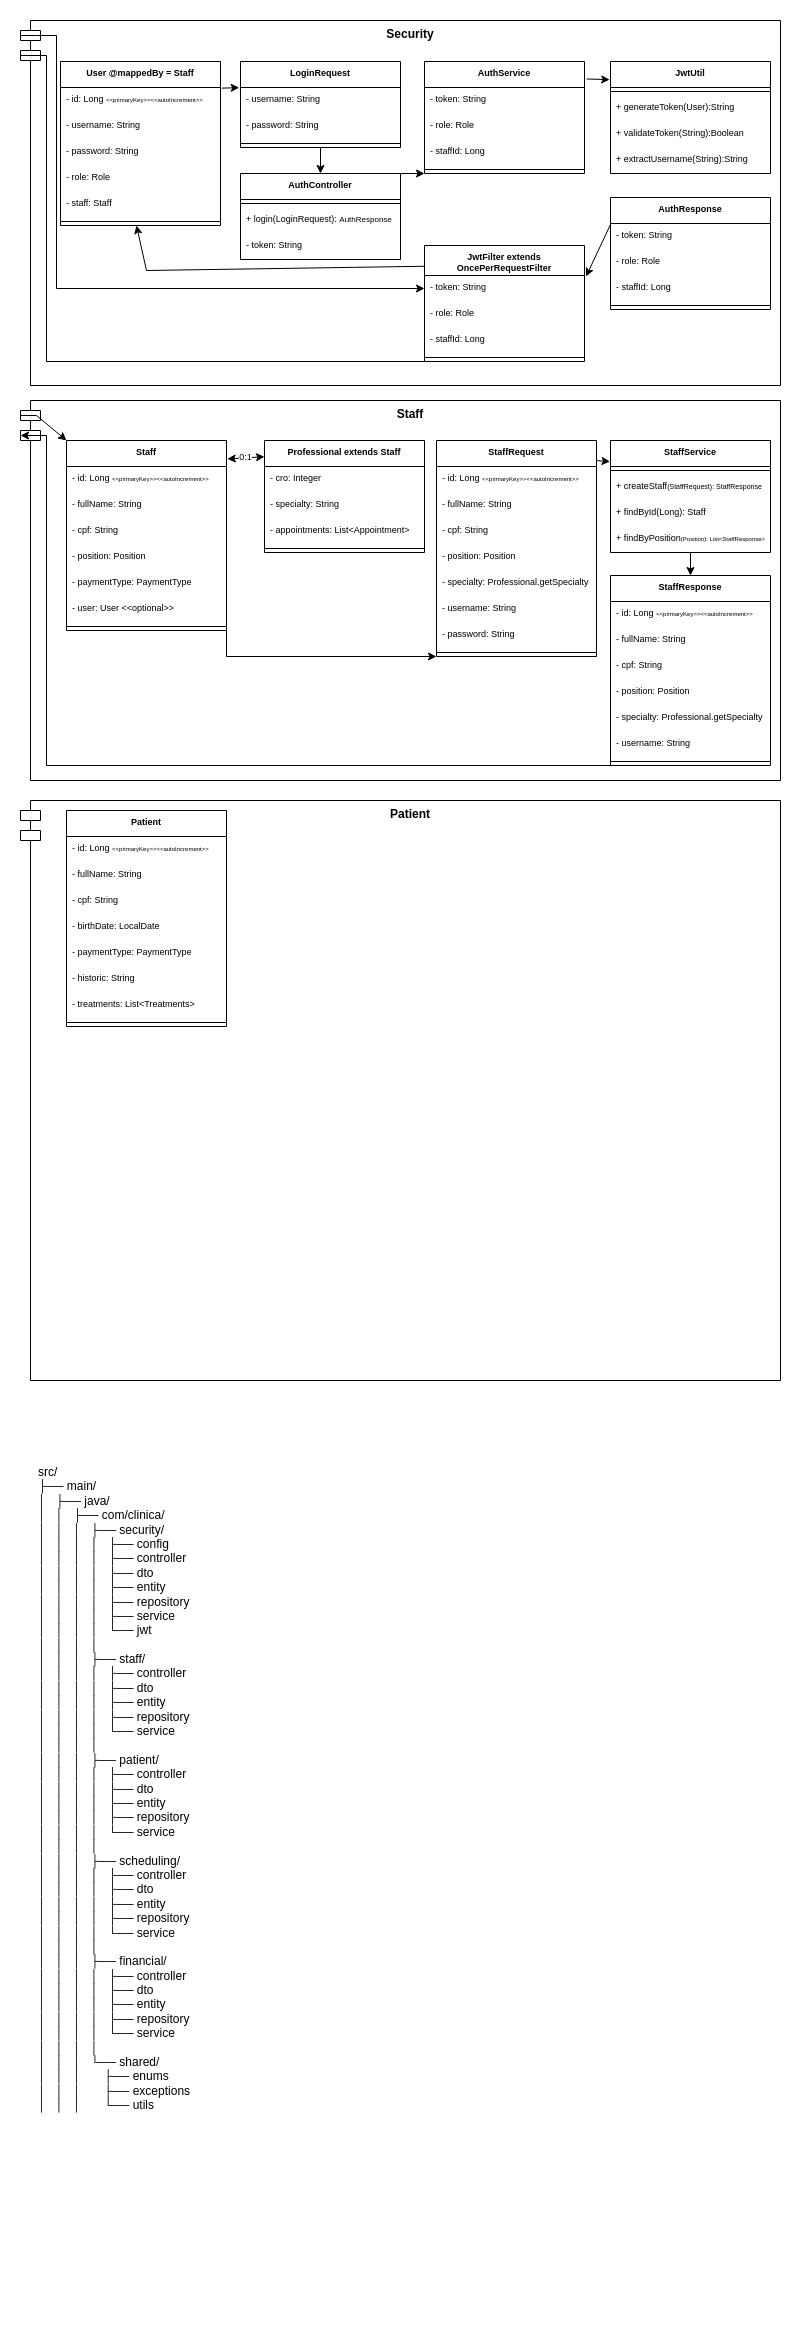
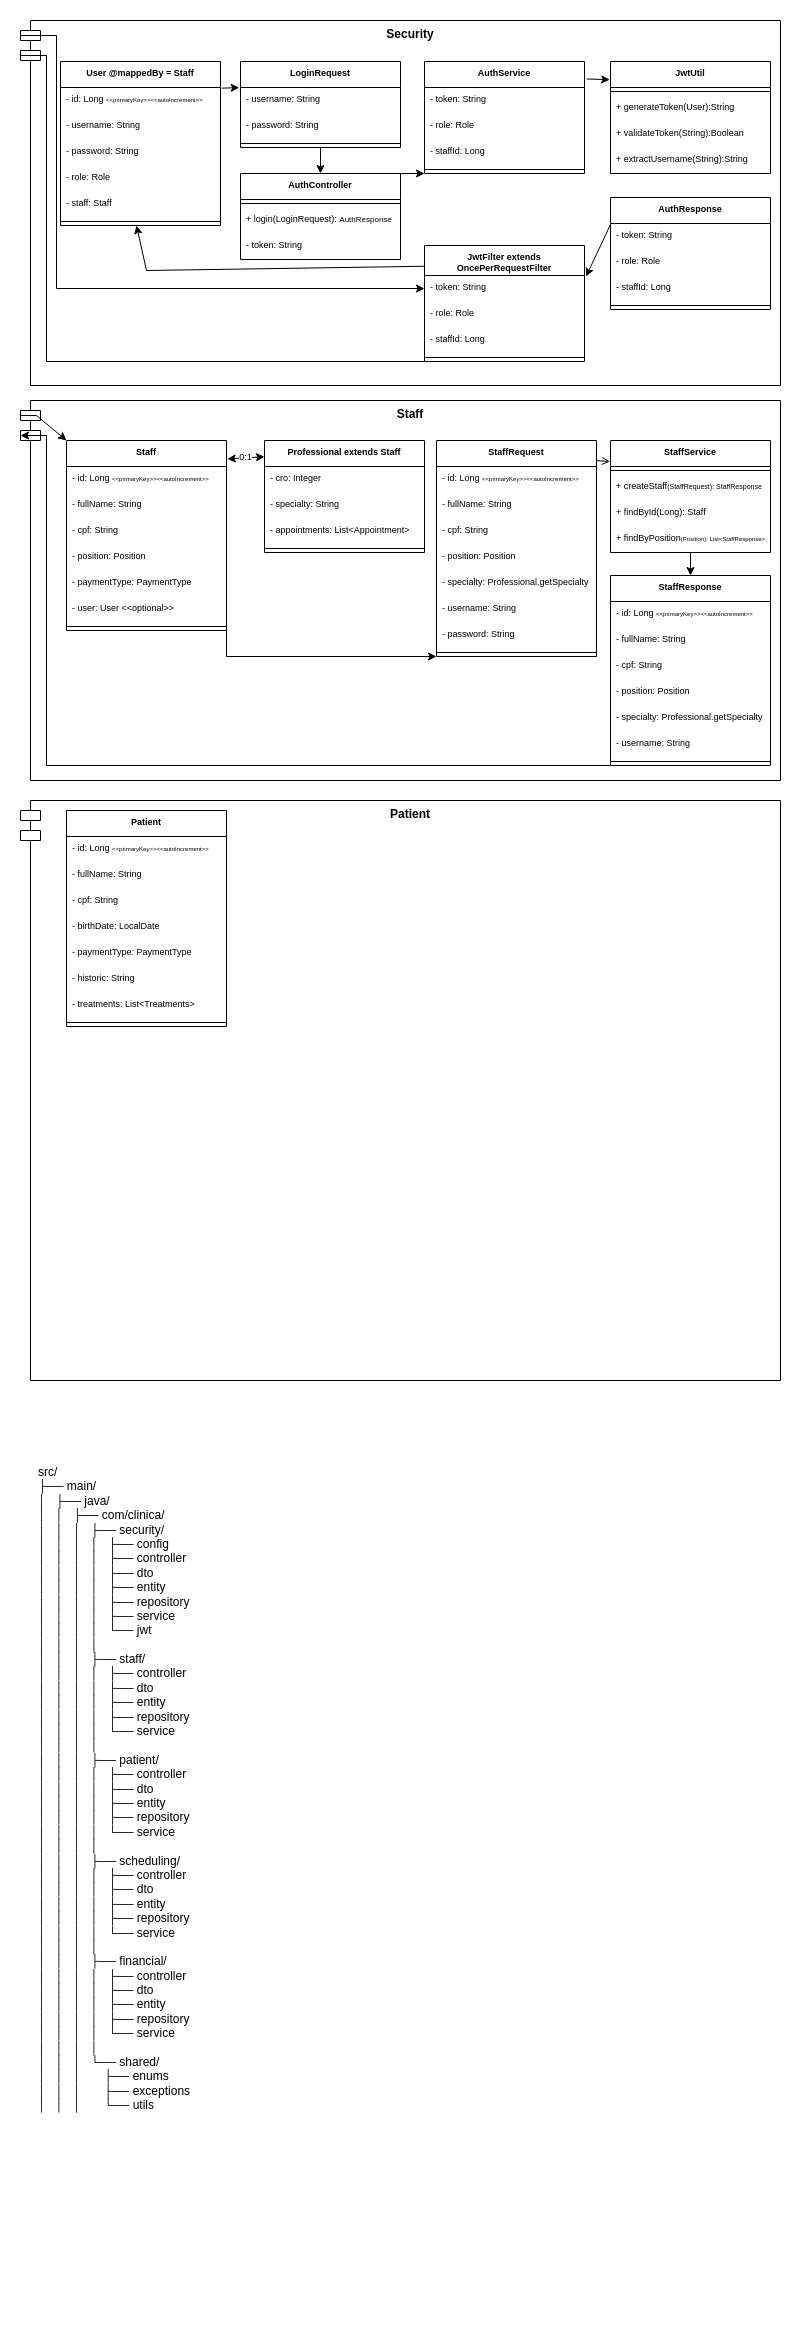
edge "StaffRequest" -> "StaffService": arrowhead classic -> open
